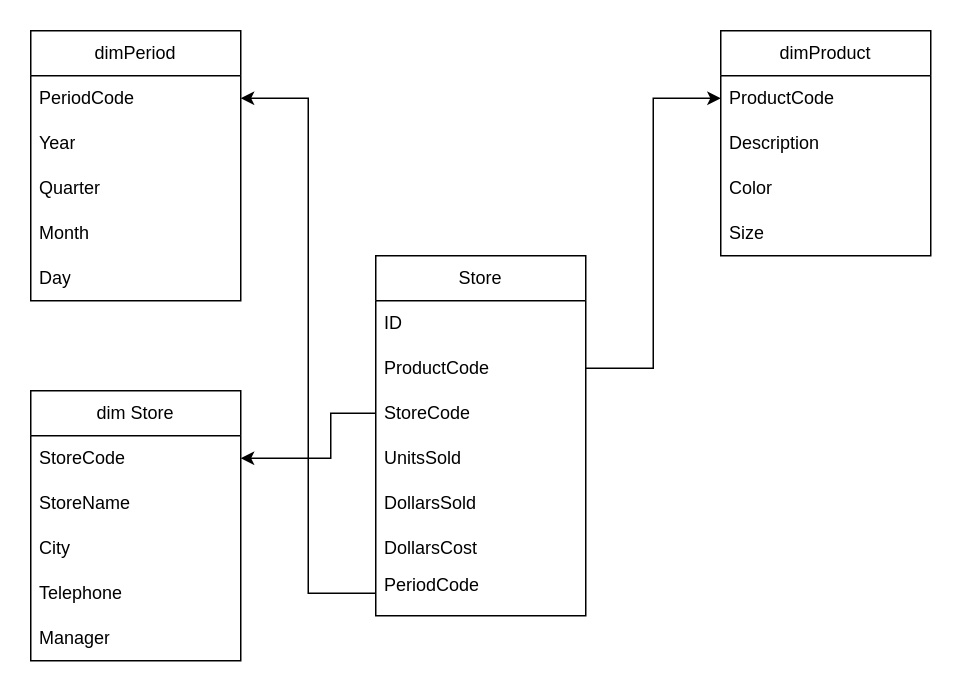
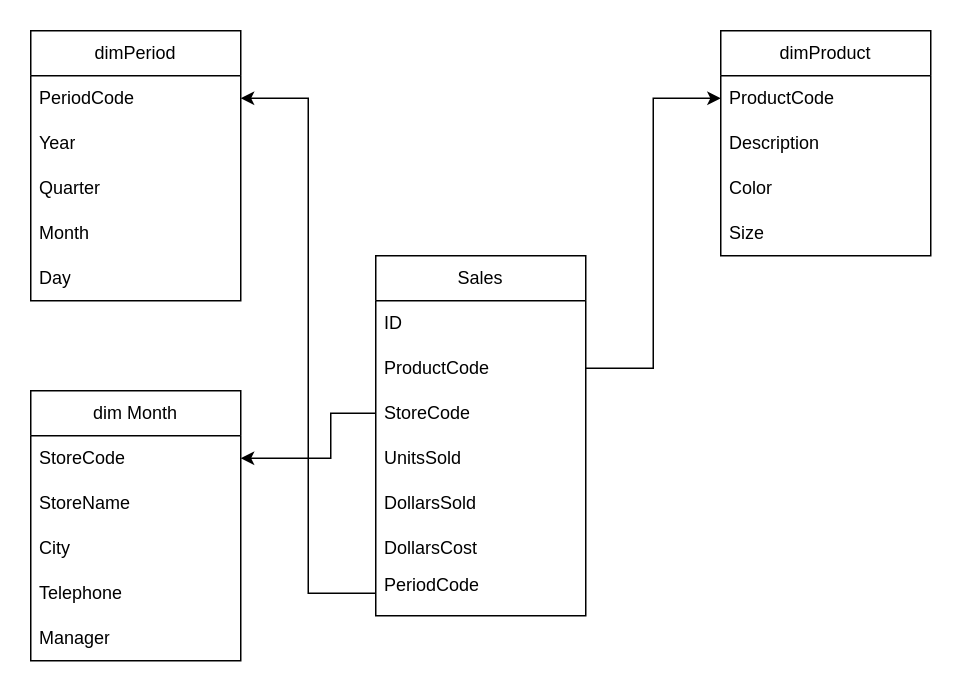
node "Store": label "Store" -> "Sales"
node "dim Store": label "dim Store" -> "dim Month"
